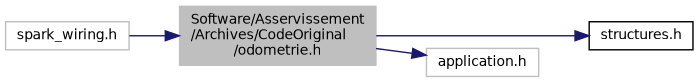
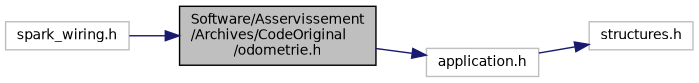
node "Software/Asservissement /Archives/CodeOriginal /odometrie.h": color grey75 -> black
edge "Software/Asservissement /Archives/CodeOriginal /odometrie.h" -> "structures.h": now "application.h" -> "structures.h"
node "structures.h": color black -> grey75
